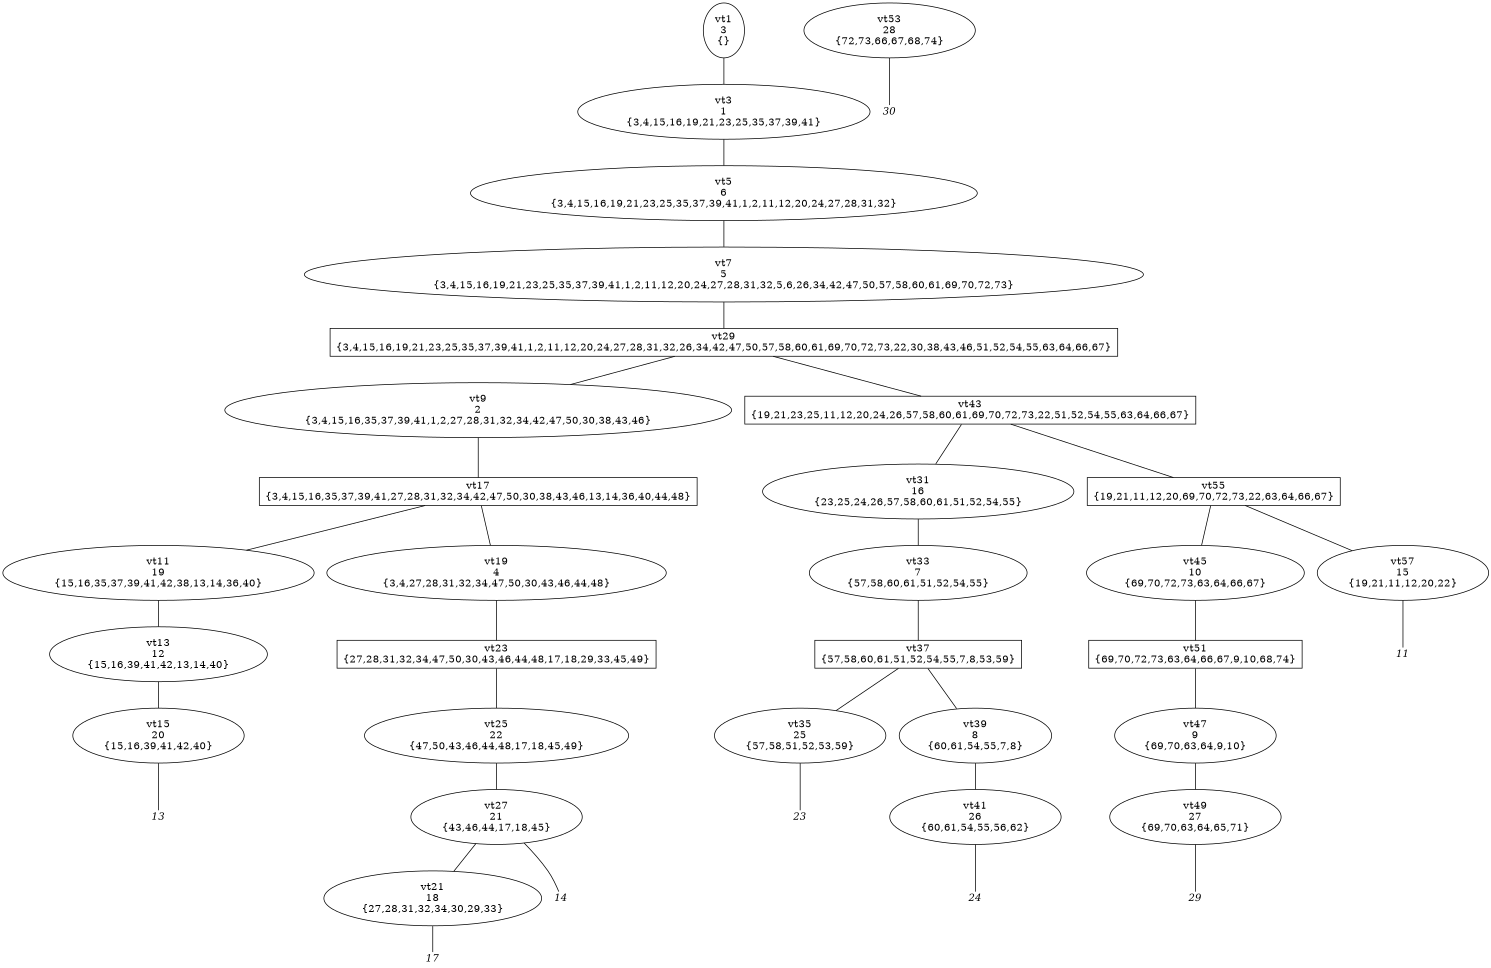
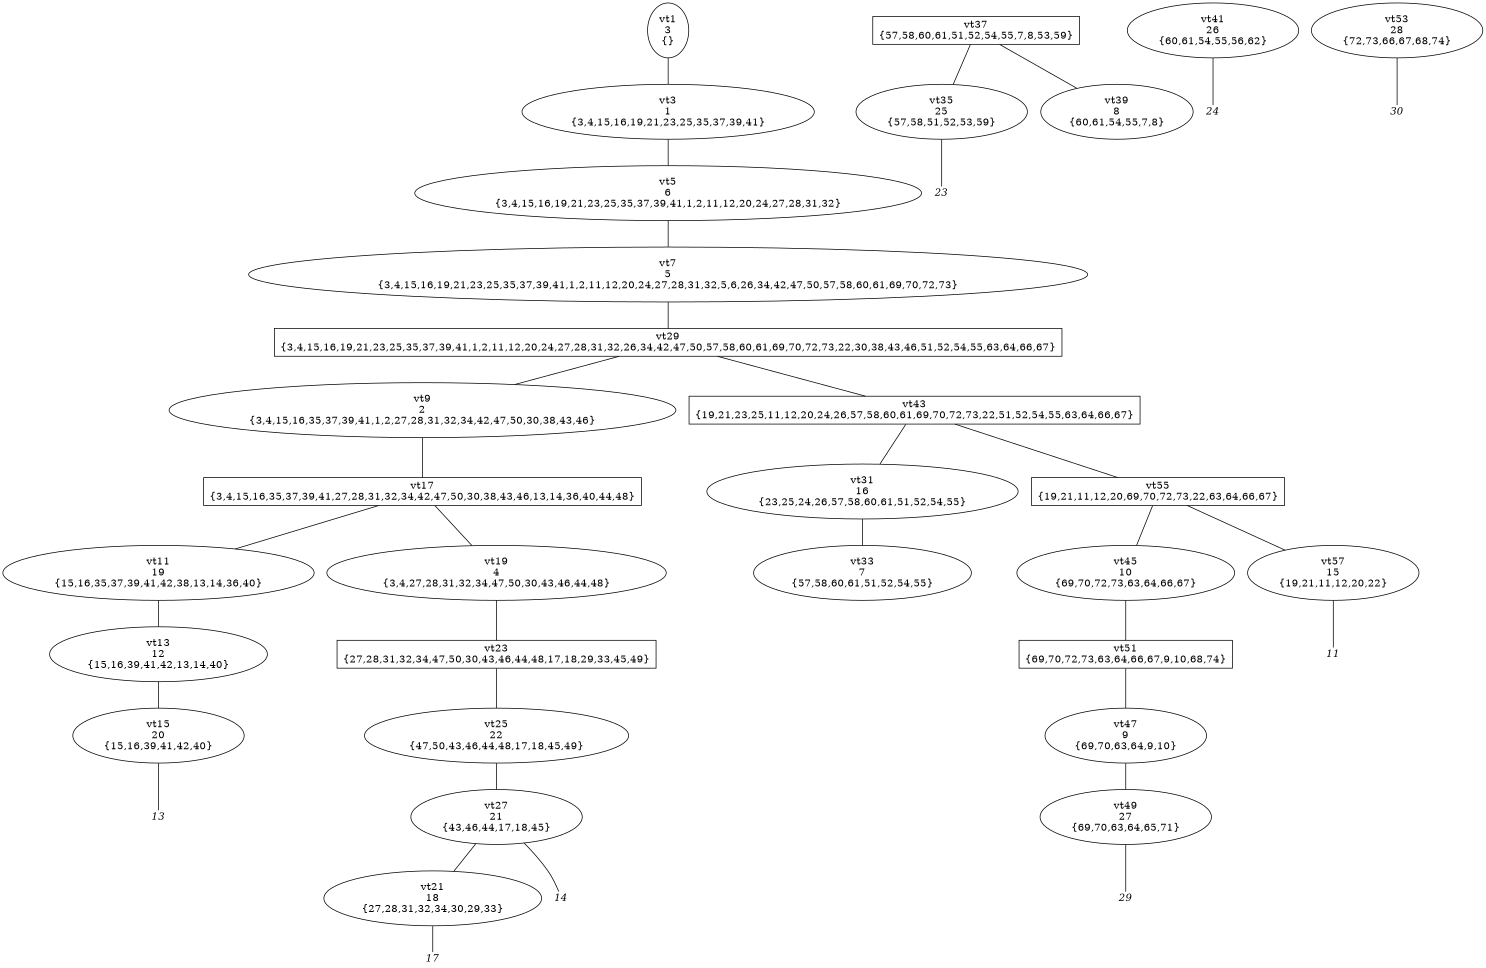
edge "vt33 7 {57,58,60,61,51,52,54,55}" -- "vt37 {57,58,60,61,51,52,54,55,7,8,53,59}": removed
edge "vt39 8 {60,61,54,55,7,8}" -- "vt41 26 {60,61,54,55,56,62}": removed
